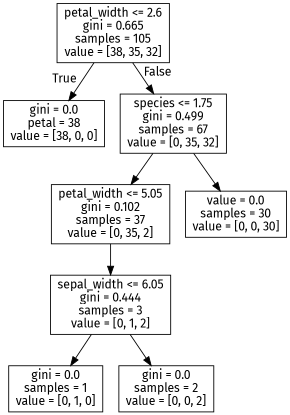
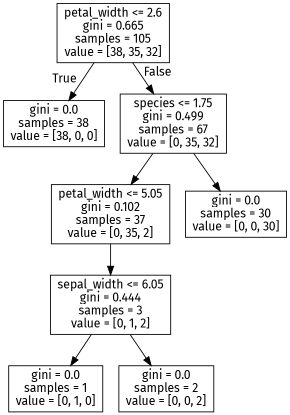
node "gini = 0.0 petal = 38 value = [38, 0, 0]": label "gini = 0.0 petal = 38 value = [38, 0, 0]" -> "gini = 0.0 samples = 38 value = [38, 0, 0]"
node "value = 0.0 samples = 30 value = [0, 0, 30]": label "value = 0.0 samples = 30 value = [0, 0, 30]" -> "gini = 0.0 samples = 30 value = [0, 0, 30]"
